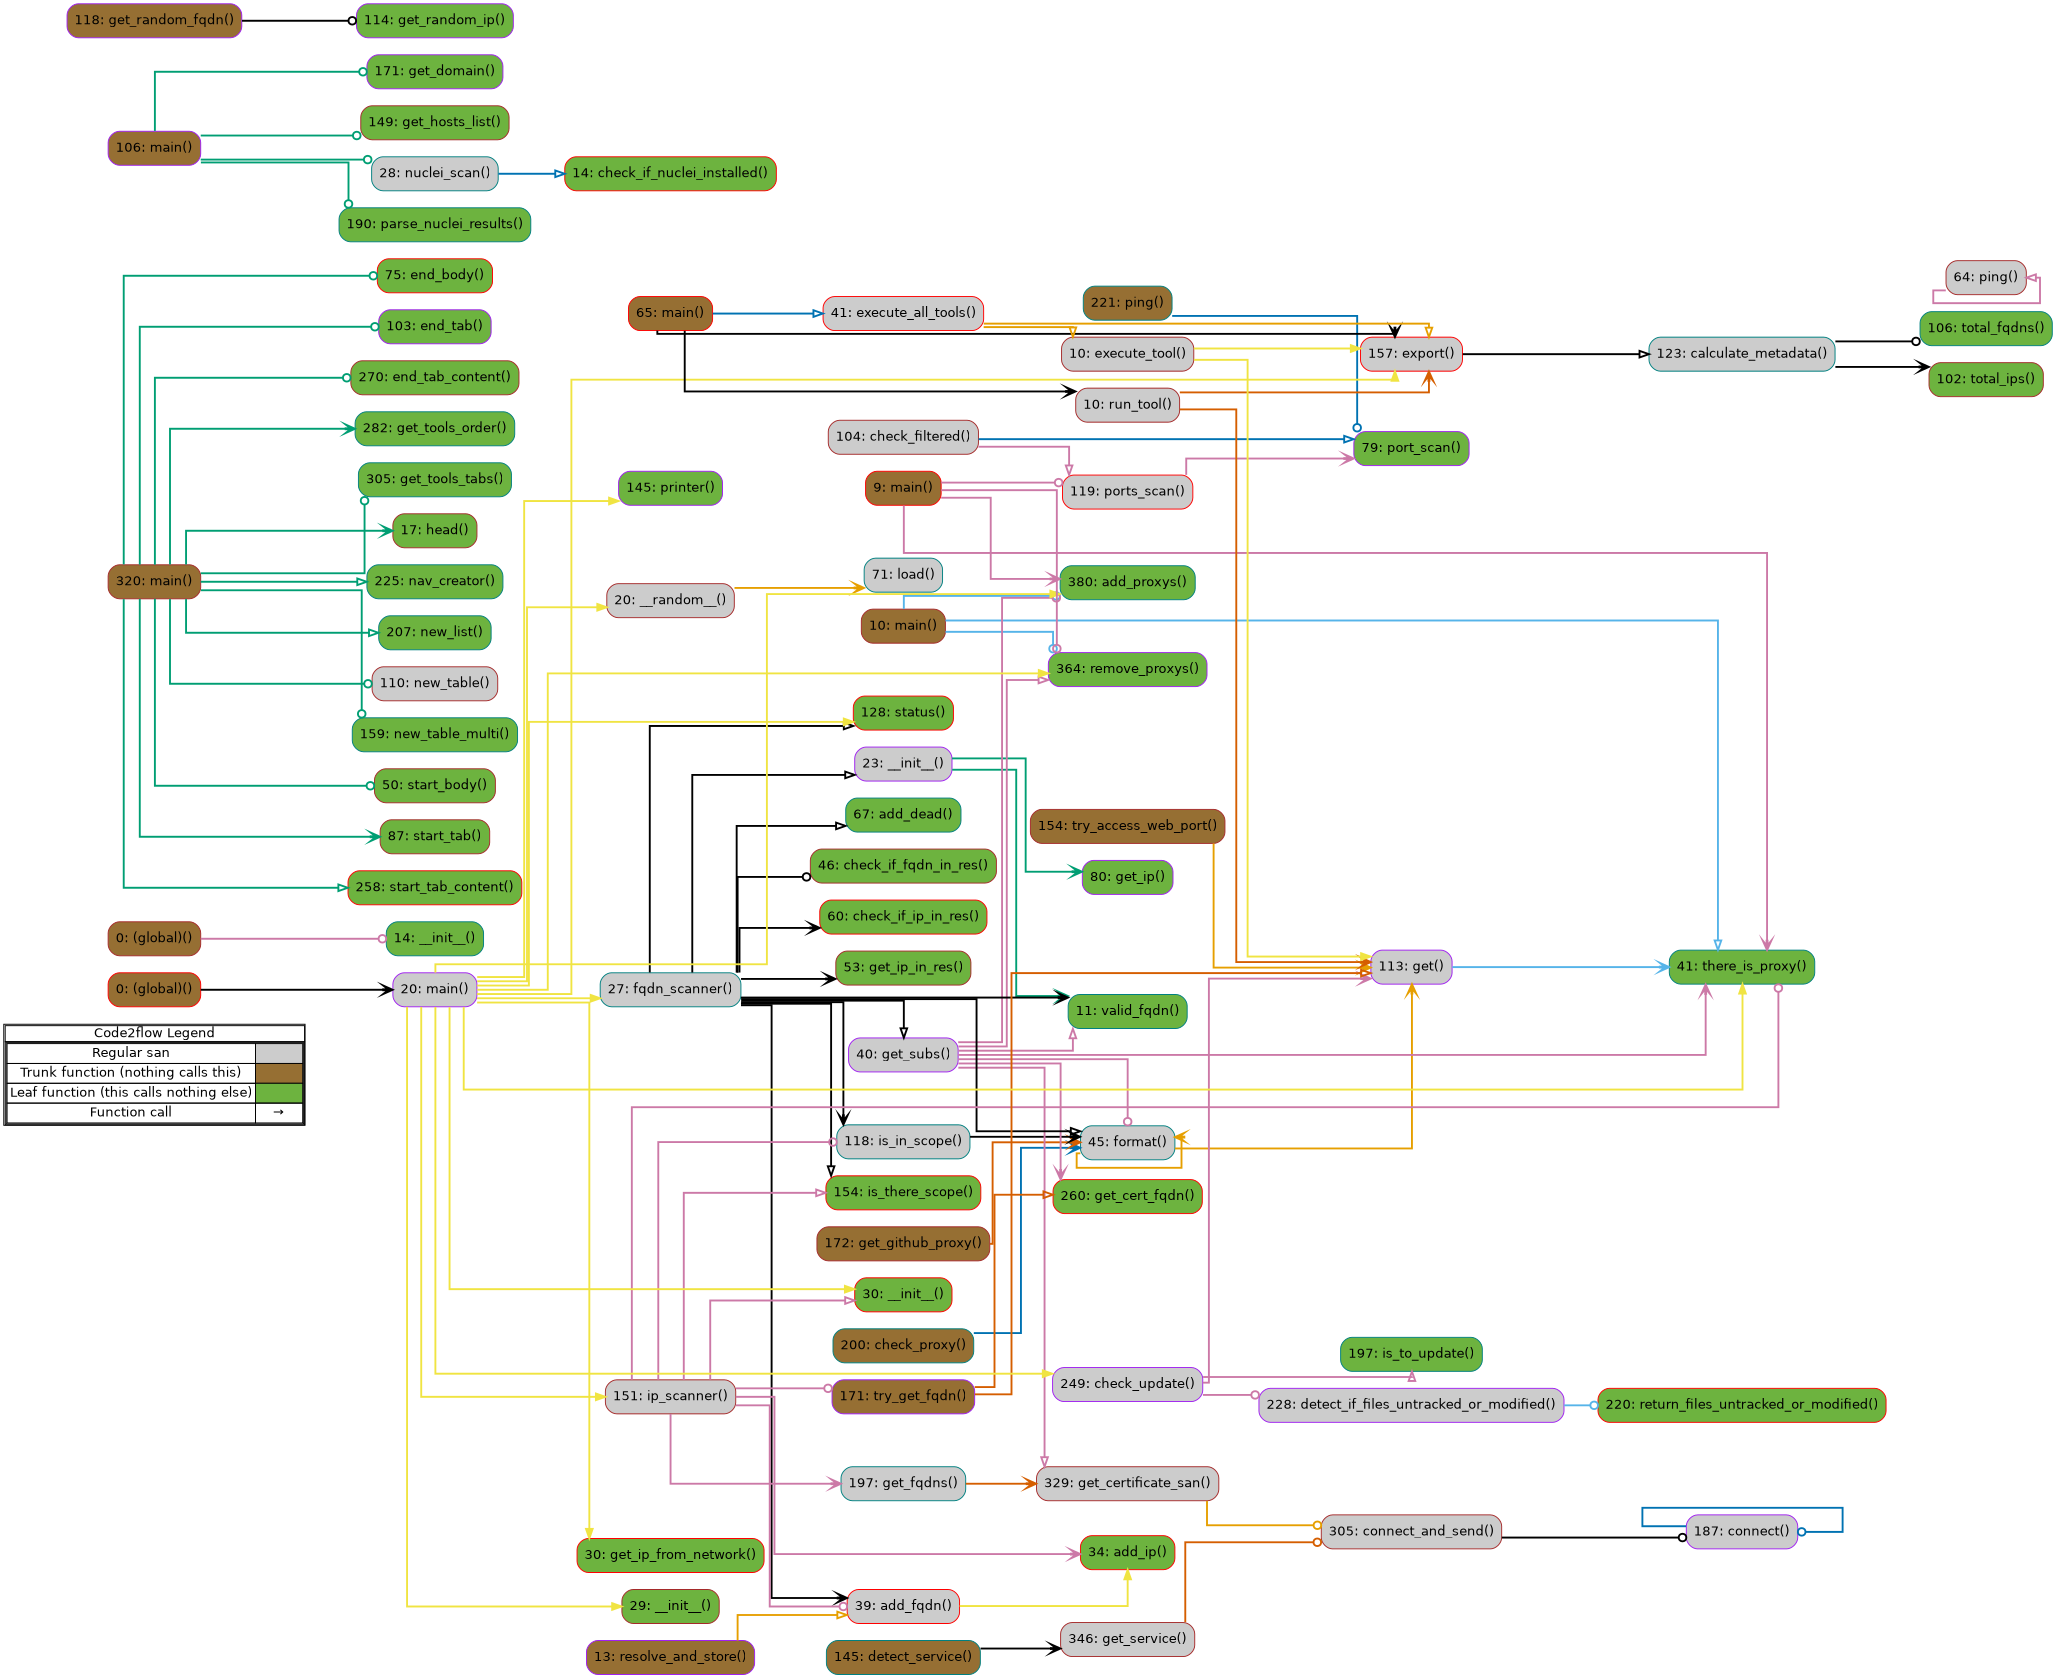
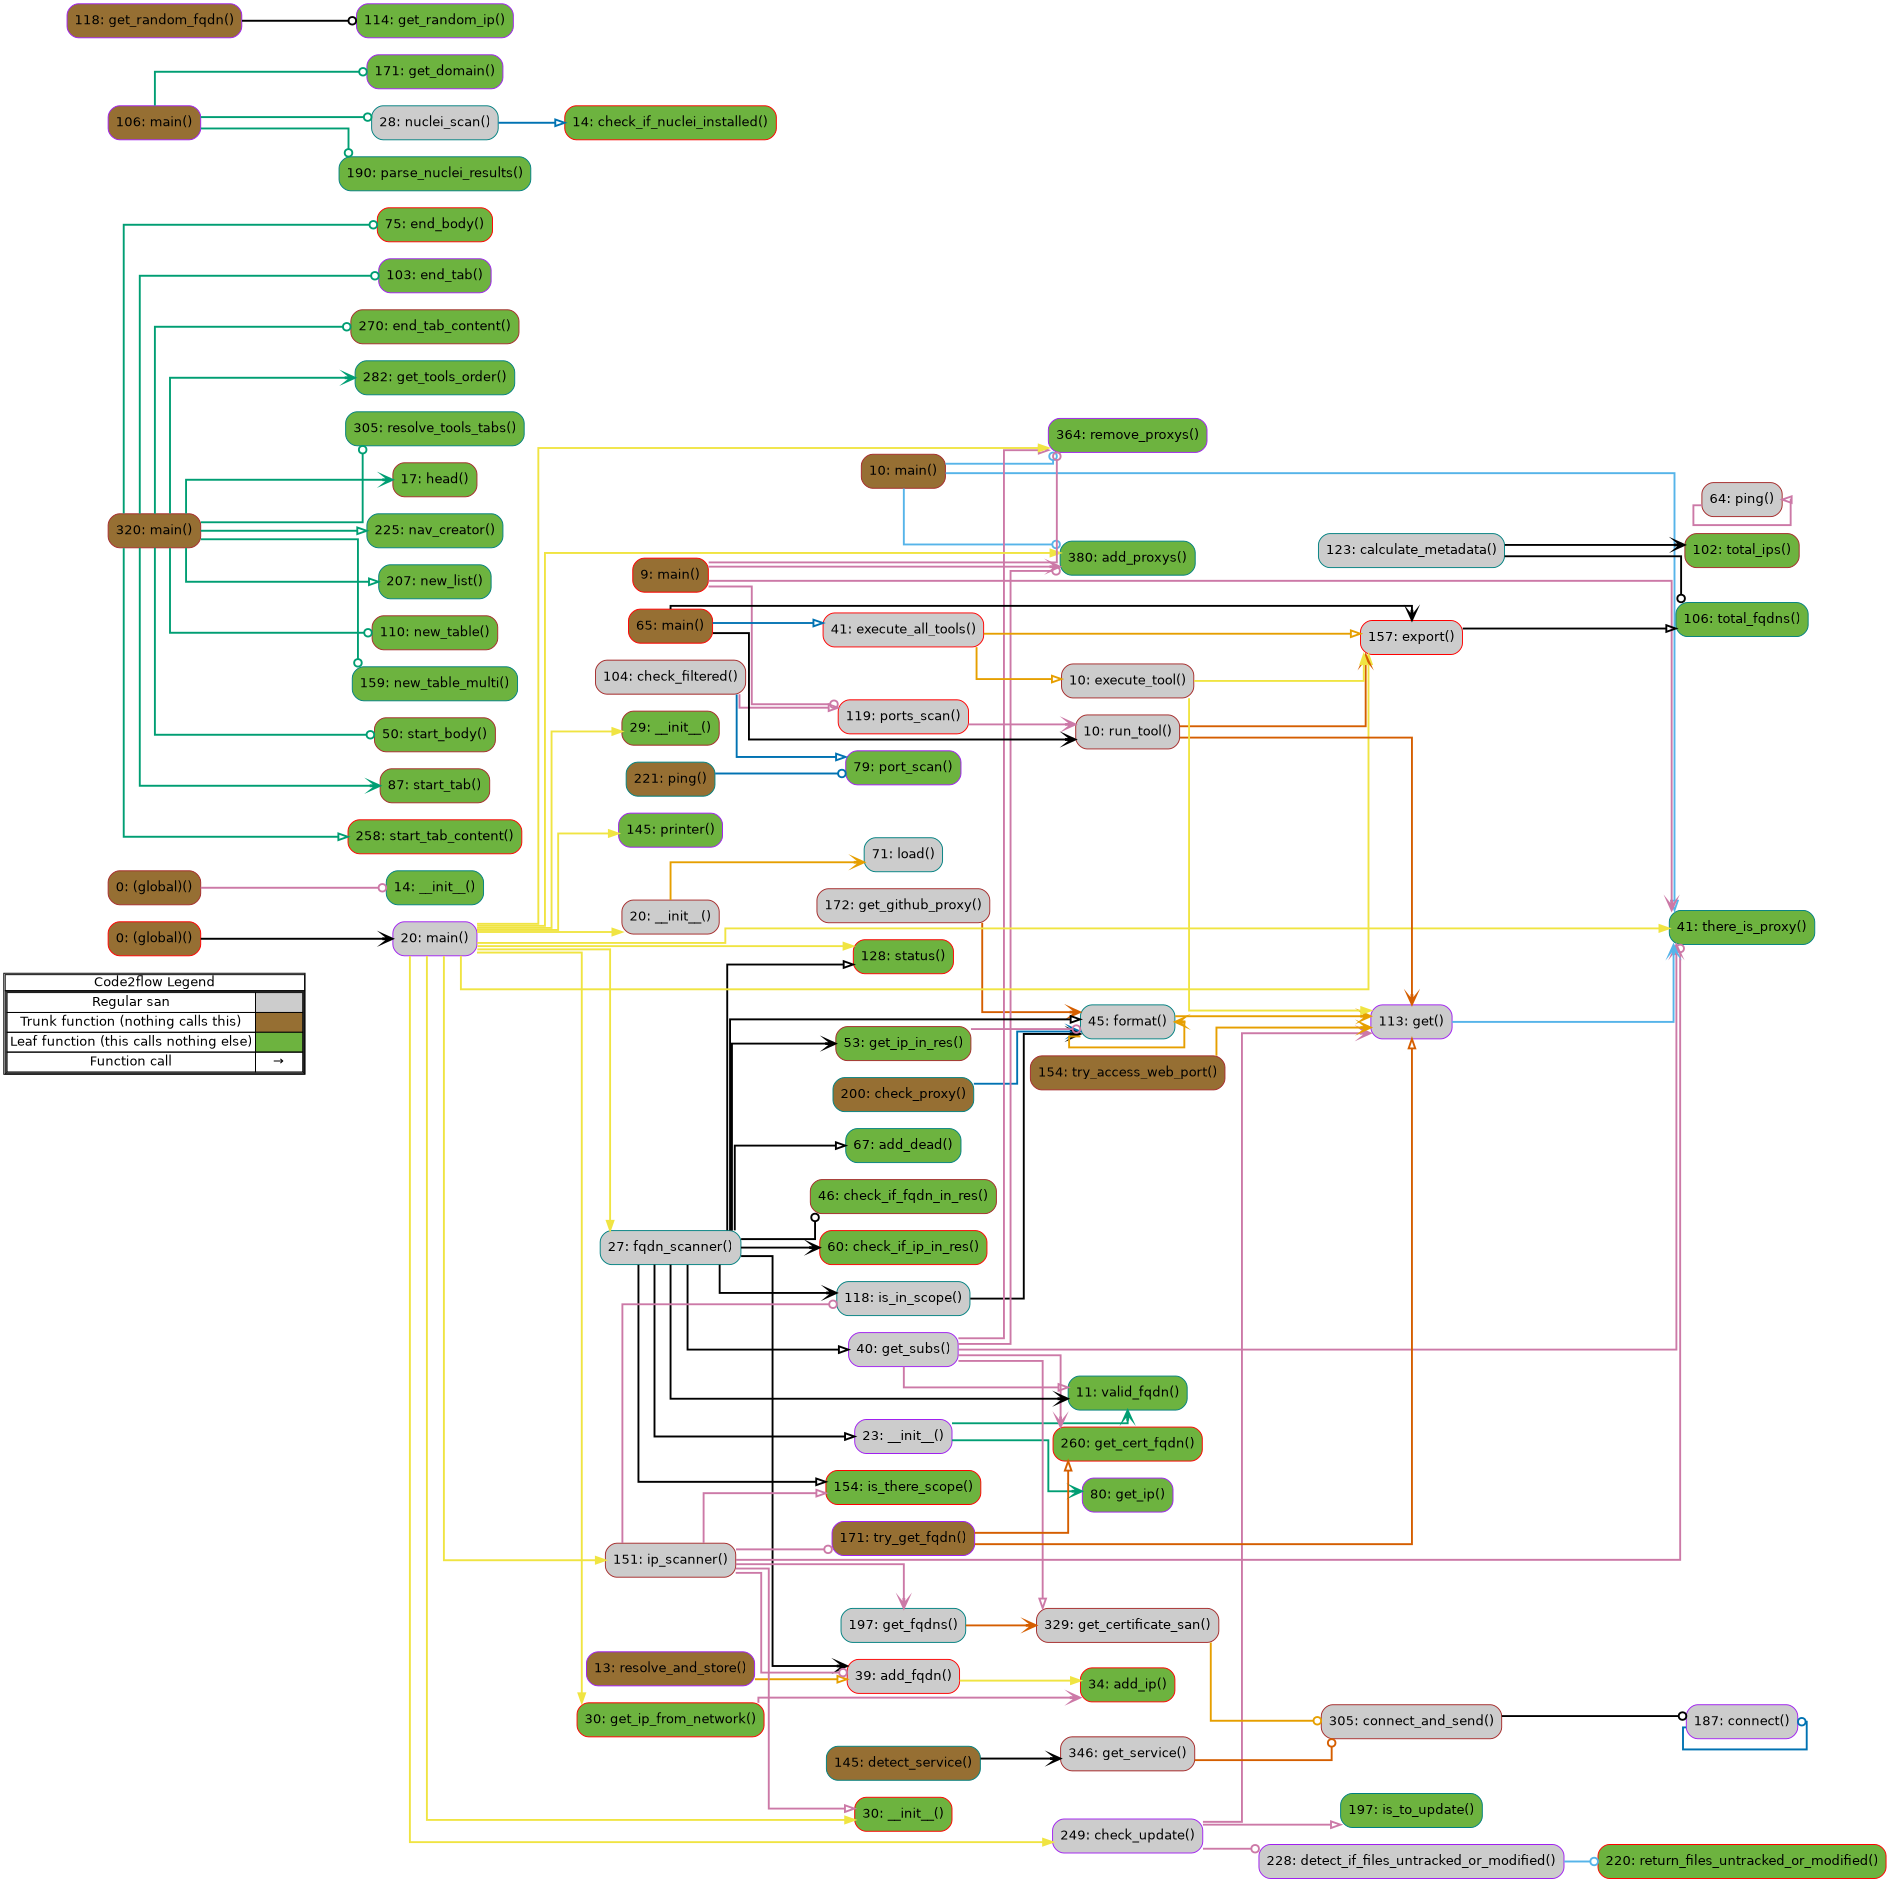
node "149: get_hosts_list()": removed
edge "157: export()" -> "123: calculate_metadata()": now "157: export()" -> "106: total_fqdns()"
edge "119: ports_scan()" -> "79: port_scan()": now "119: ports_scan()" -> "10: run_tool()"
node "305: get_tools_tabs()": label "305: get_tools_tabs()" -> "305: resolve_tools_tabs()"
node "20: __random__()": label "20: __random__()" -> "20: __init__()"
node "110: new_table()": fillcolor #cccccc -> #6db33f
edge "40: get_subs()" -> "45: format()": now "53: get_ip_in_res()" -> "45: format()"
node "172: get_github_proxy()": fillcolor #966f33 -> #cccccc
edge "151: ip_scanner()" -> "34: add_ip()": now "30: get_ip_from_network()" -> "34: add_ip()"
